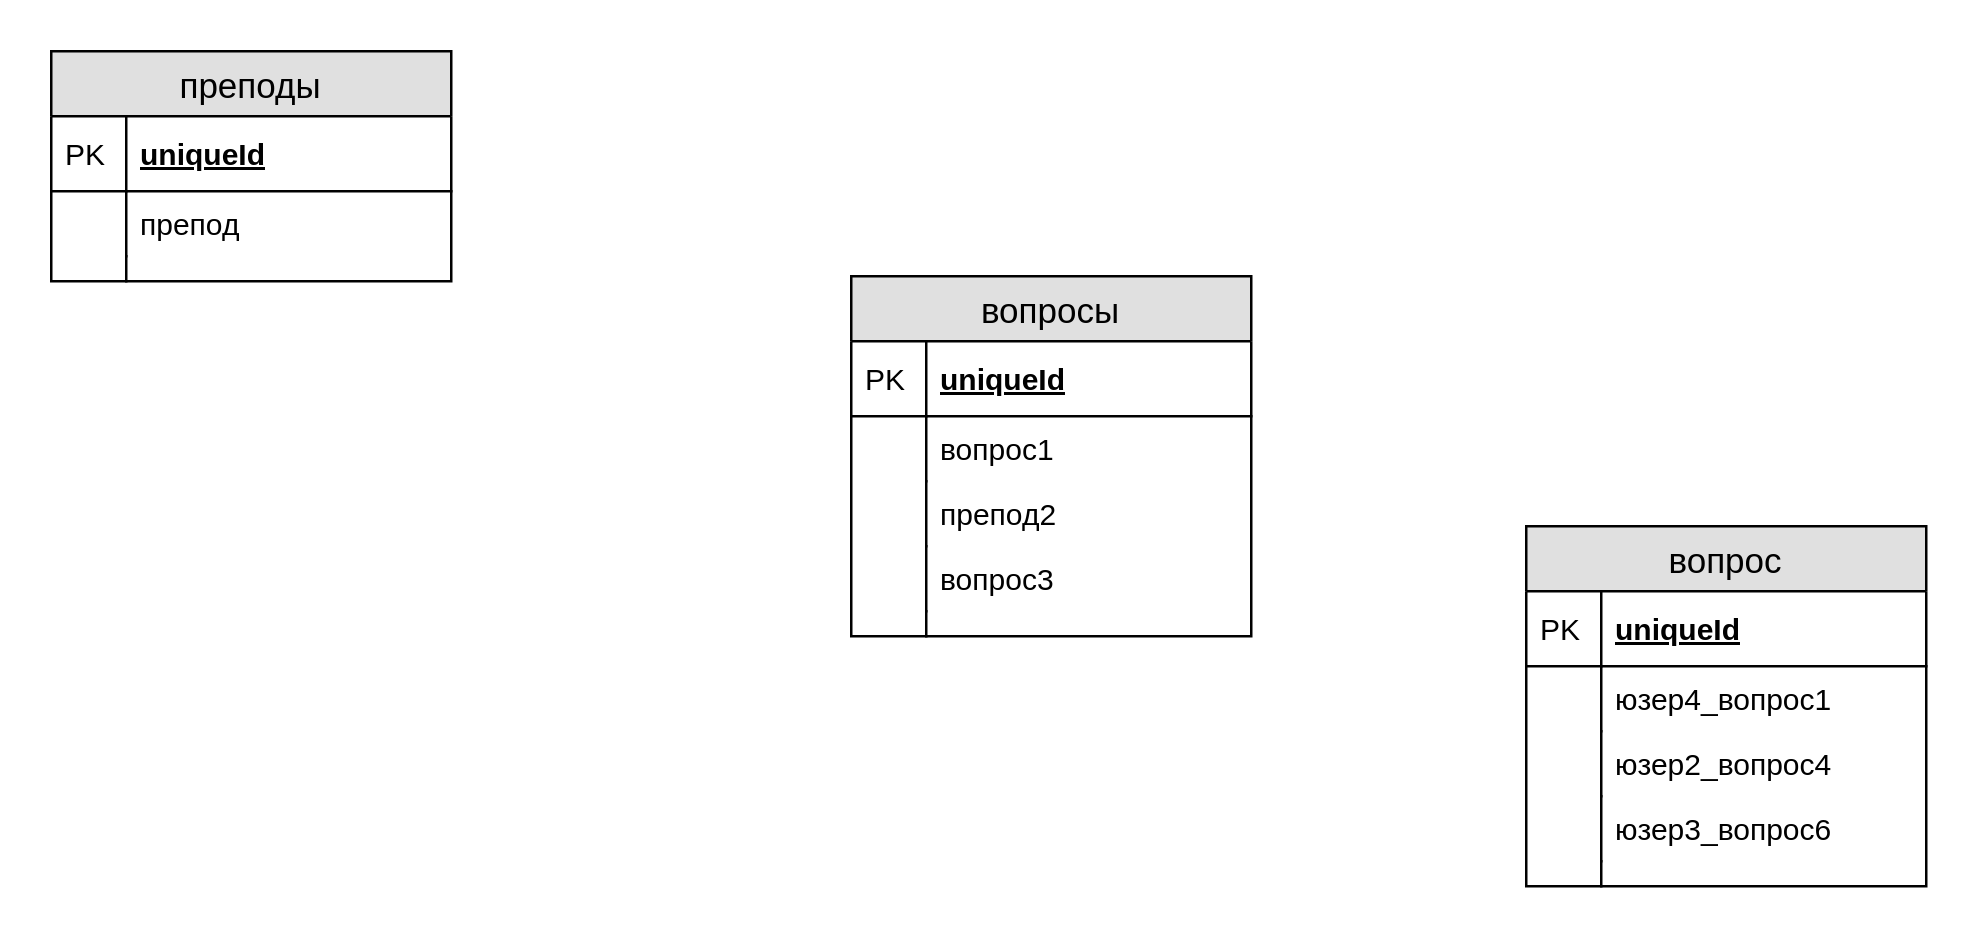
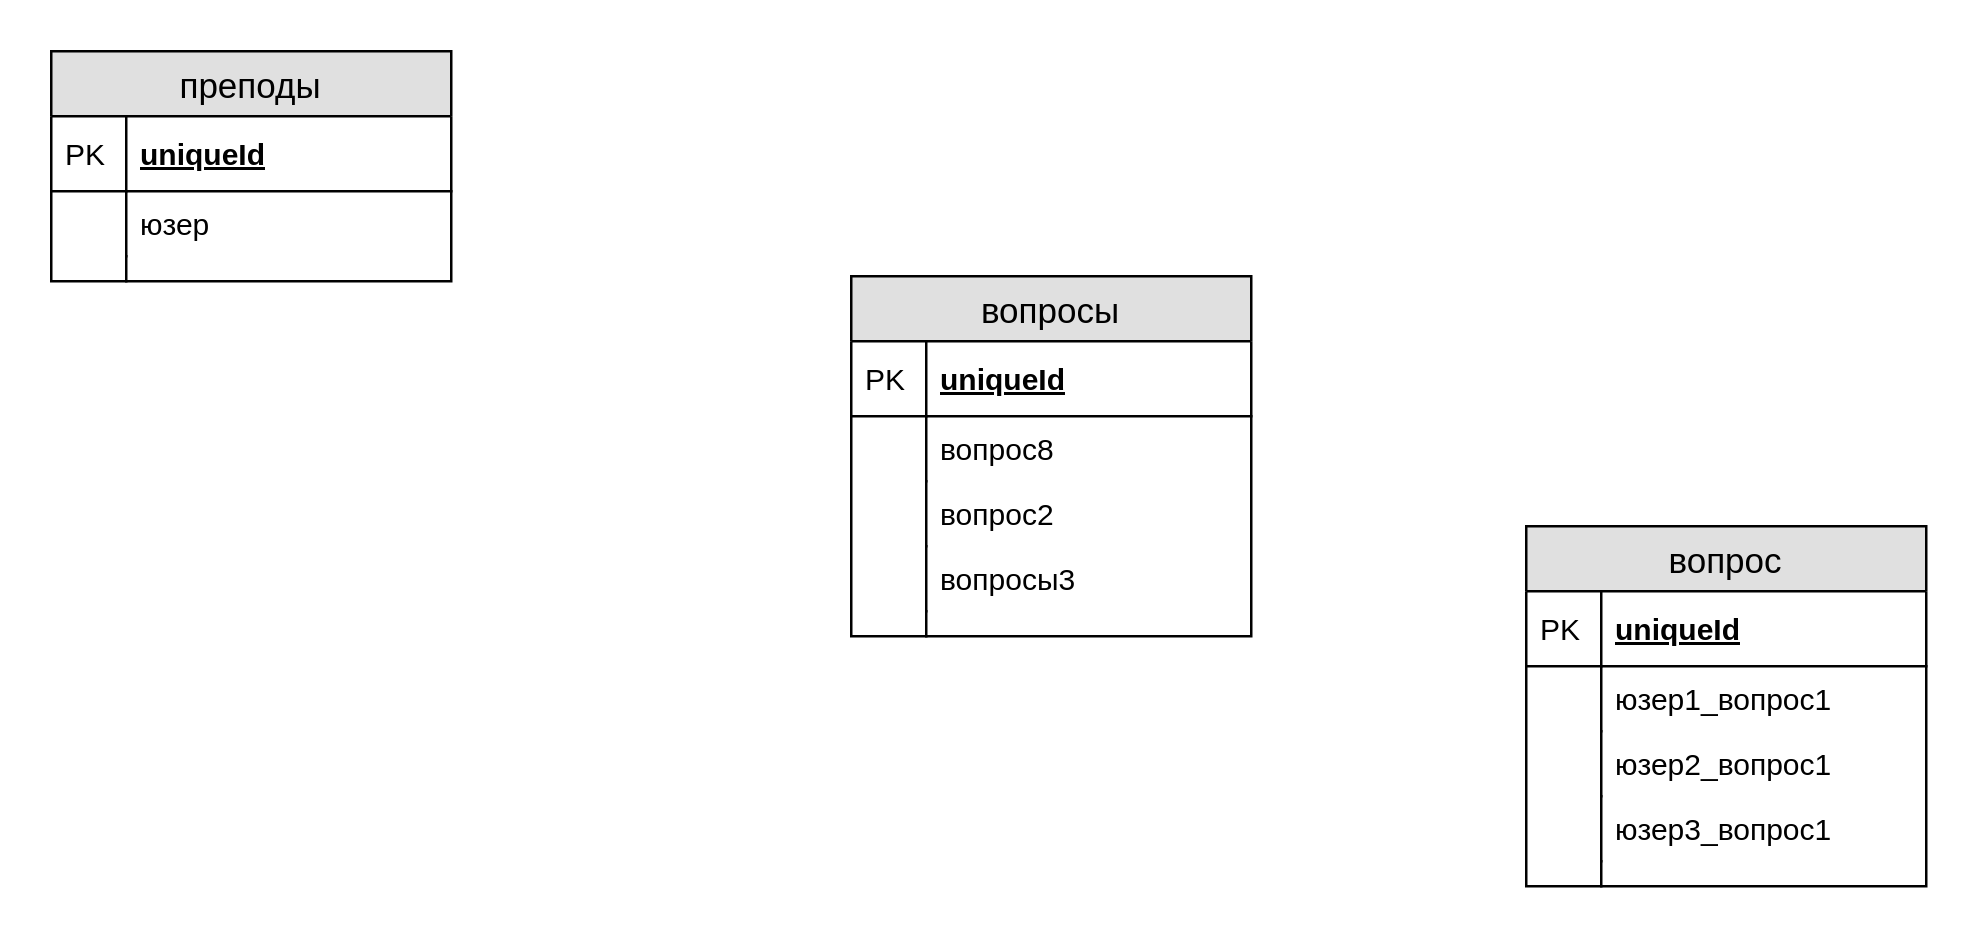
node "препод": label "препод" -> "юзер"
node "вопрос1": label "вопрос1" -> "вопрос8"
node "препод2": label "препод2" -> "вопрос2"
node "вопрос3": label "вопрос3" -> "вопросы3"
node "юзер4_вопрос1": label "юзер4_вопрос1" -> "юзер1_вопрос1"
node "юзер2_вопрос4": label "юзер2_вопрос4" -> "юзер2_вопрос1"
node "юзер3_вопрос6": label "юзер3_вопрос6" -> "юзер3_вопрос1"
